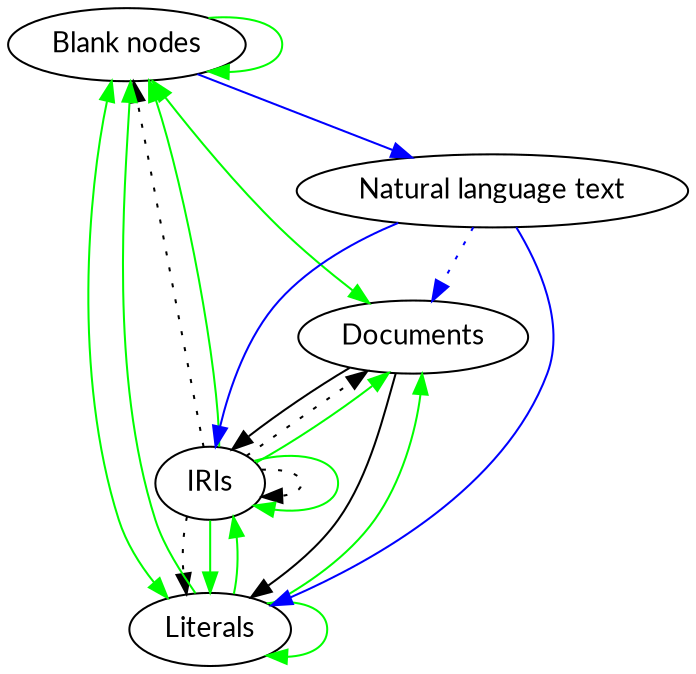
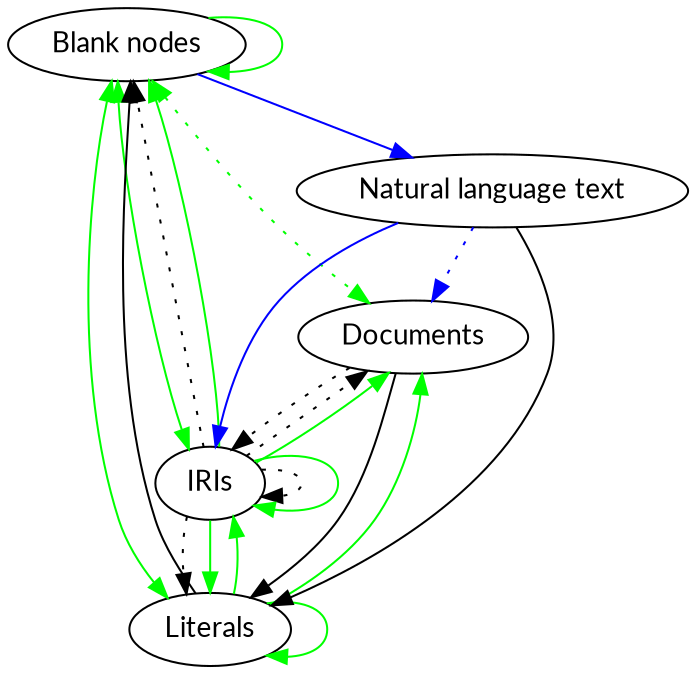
edge "Blank nodes" -- "Documents": style solid -> dotted
edge "Blank nodes" -- "IRIs": added
edge "Literals" -> "Blank nodes": color green -> black
edge "Documents" -> "IRIs": style solid -> dotted
edge "Natural language text" -> "Literals": color blue -> black
